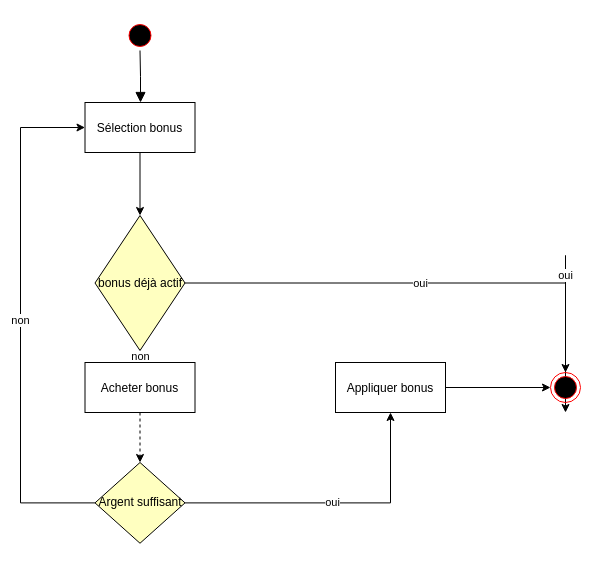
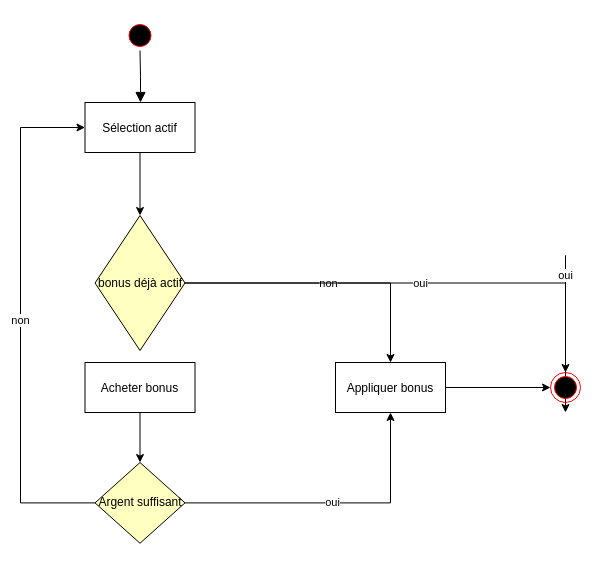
node "Sélection bonus": label "Sélection bonus" -> "Sélection actif"
edge "bonus déjà actif" -> "Acheter bonus": now "bonus déjà actif" -> "Appliquer bonus"
edge "Acheter bonus" -> "Argent suffisant": style dashed -> solid
